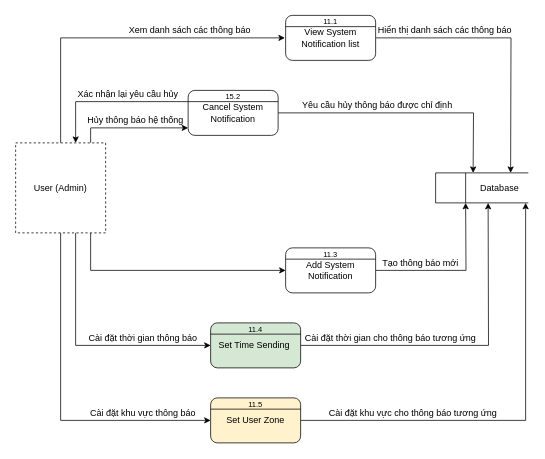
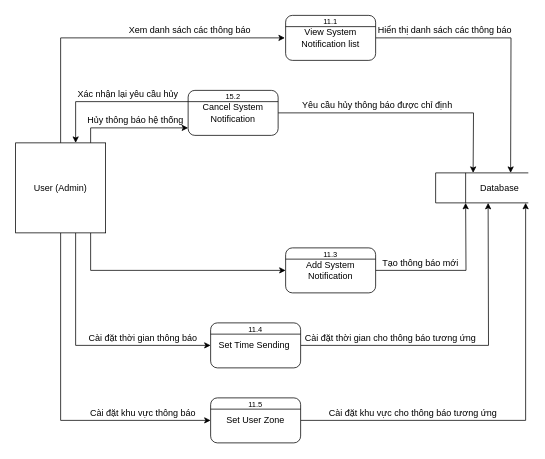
node "User (Admin)": style dashed -> solid
node "Set Time Sending": fillcolor #d5e8d4 -> #ffffff
node "Set User Zone": fillcolor #fff2cc -> #ffffff
